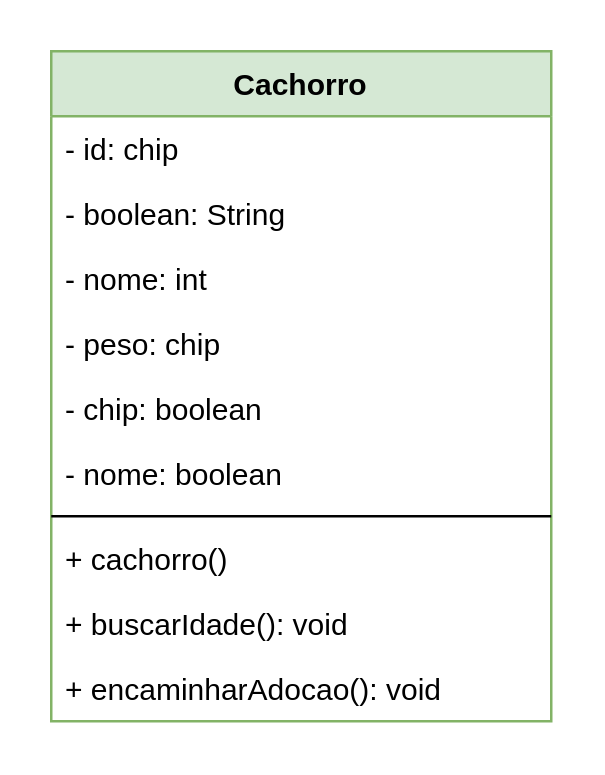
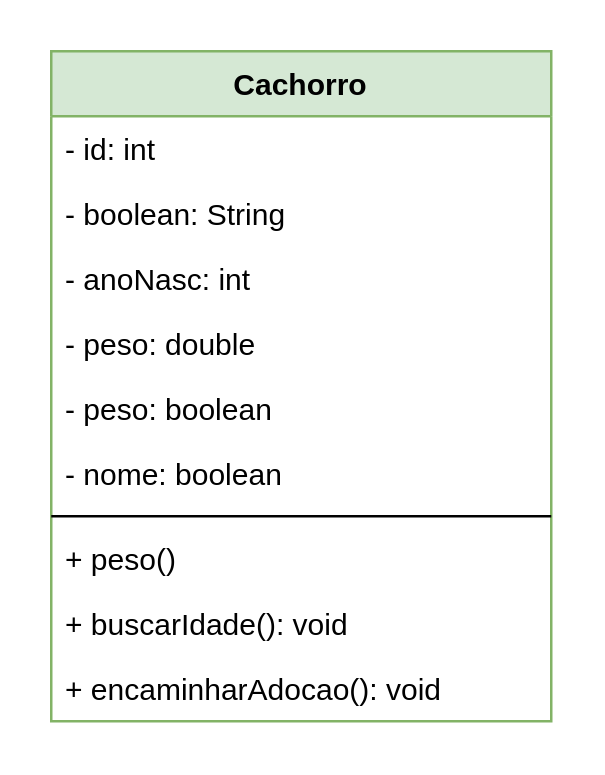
node "- id: chip": label "- id: chip" -> "- id: int"
node "- nome: int": label "- nome: int" -> "- anoNasc: int"
node "- peso: chip": label "- peso: chip" -> "- peso: double"
node "- chip: boolean": label "- chip: boolean" -> "- peso: boolean"
node "+ cachorro()": label "+ cachorro()" -> "+ peso()"
